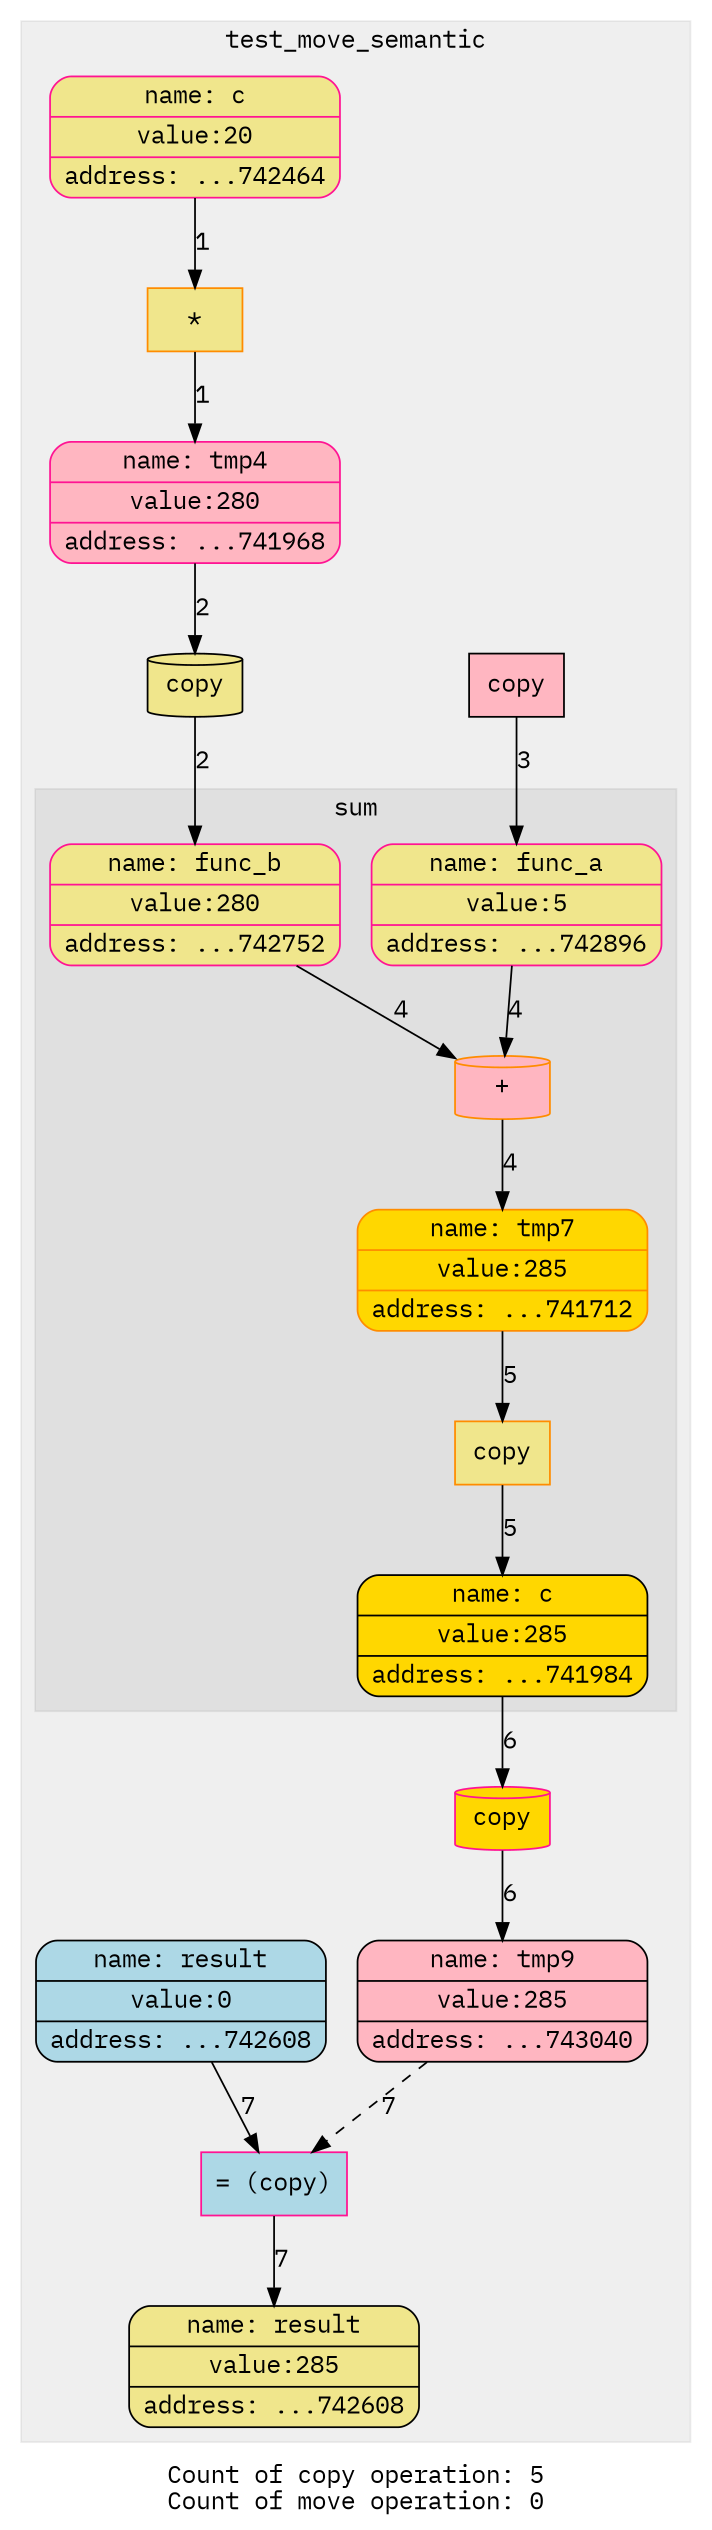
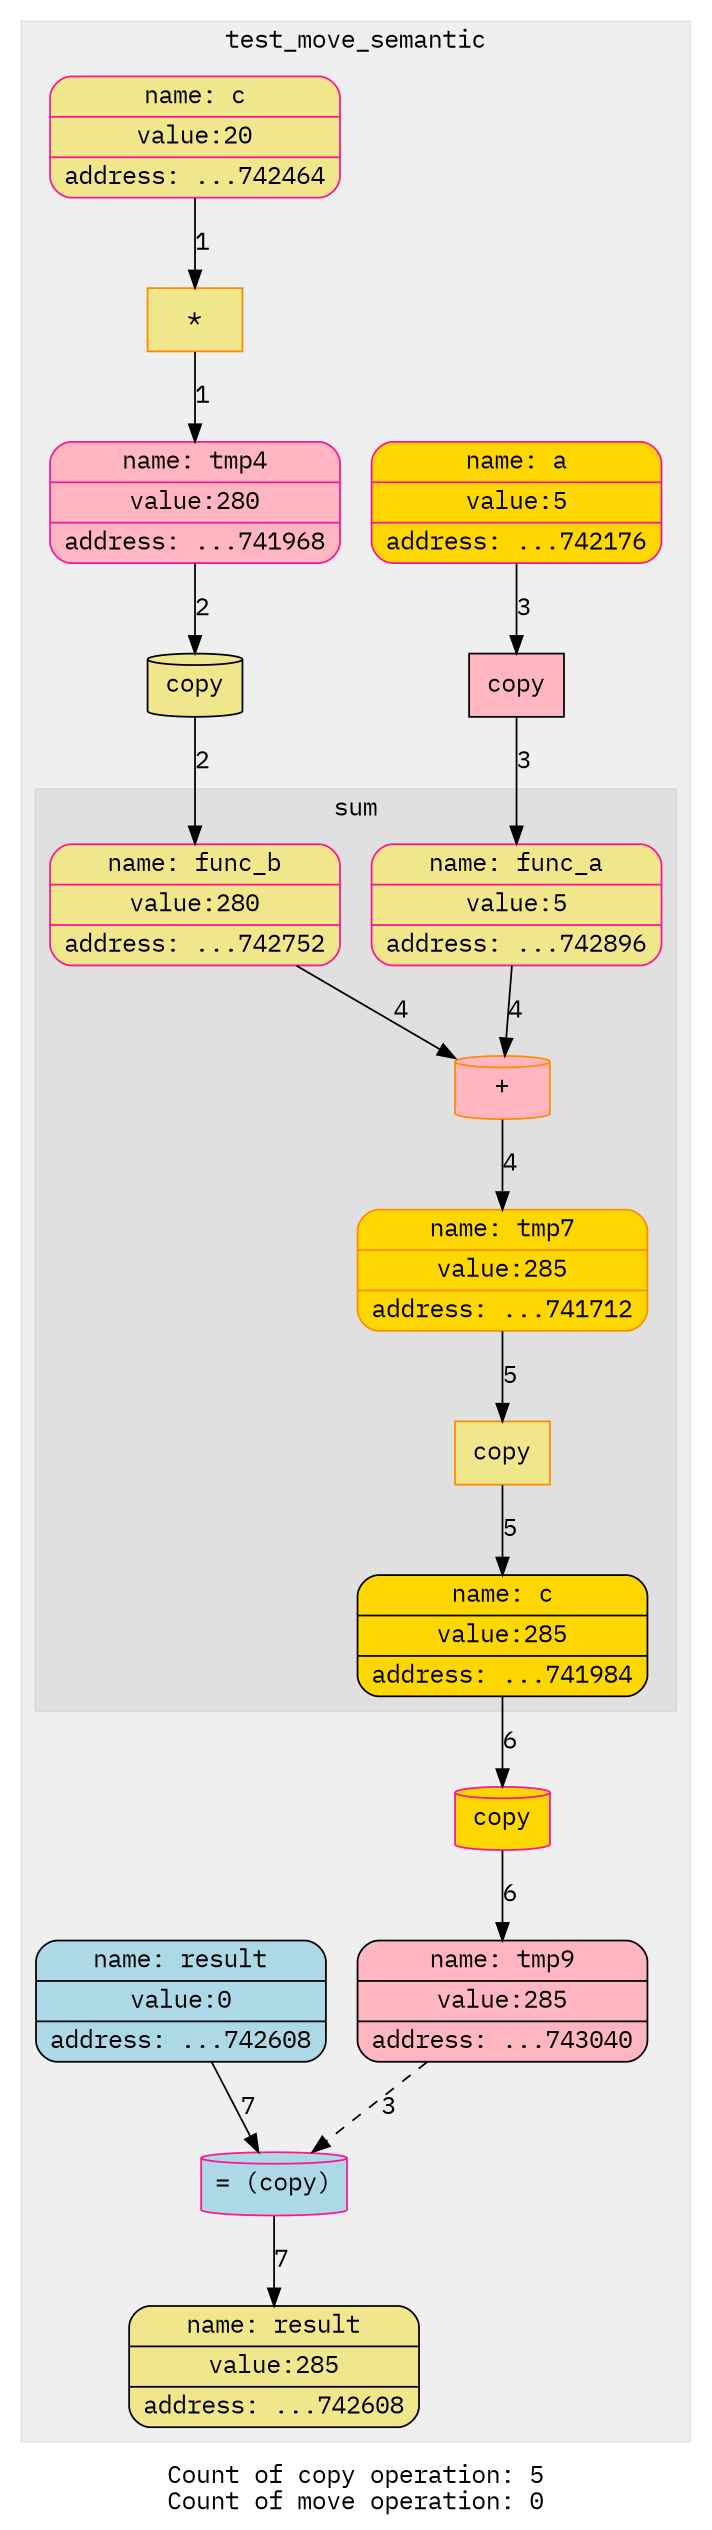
node "name: a": added
edge "name: tmp9" -> "= (copy)": label "7" -> "3"
node "= (copy)": shape box -> cylinder
